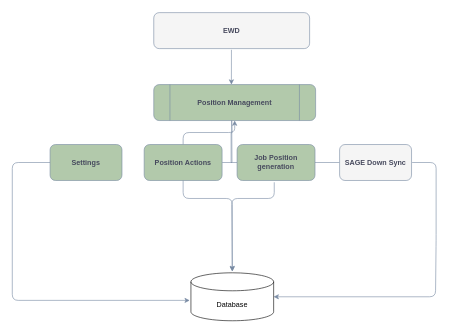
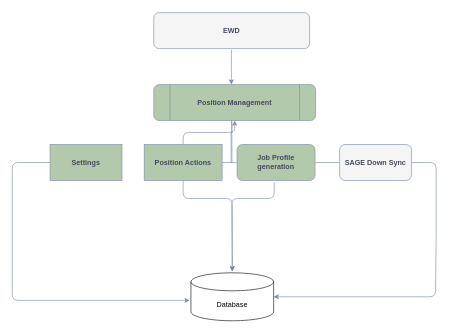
node "Settings": shape rounded rectangle -> rectangle
node "Position Actions": shape rounded rectangle -> rectangle
node "Job Position generation": label "Job Position generation" -> "Job Profile generation"
